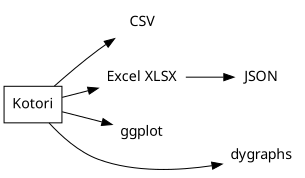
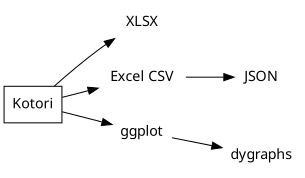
node "CSV": label "CSV" -> "XLSX"
node "Excel XLSX": label "Excel XLSX" -> "Excel CSV"
edge "Kotori" -> "dygraphs": now "ggplot" -> "dygraphs"
